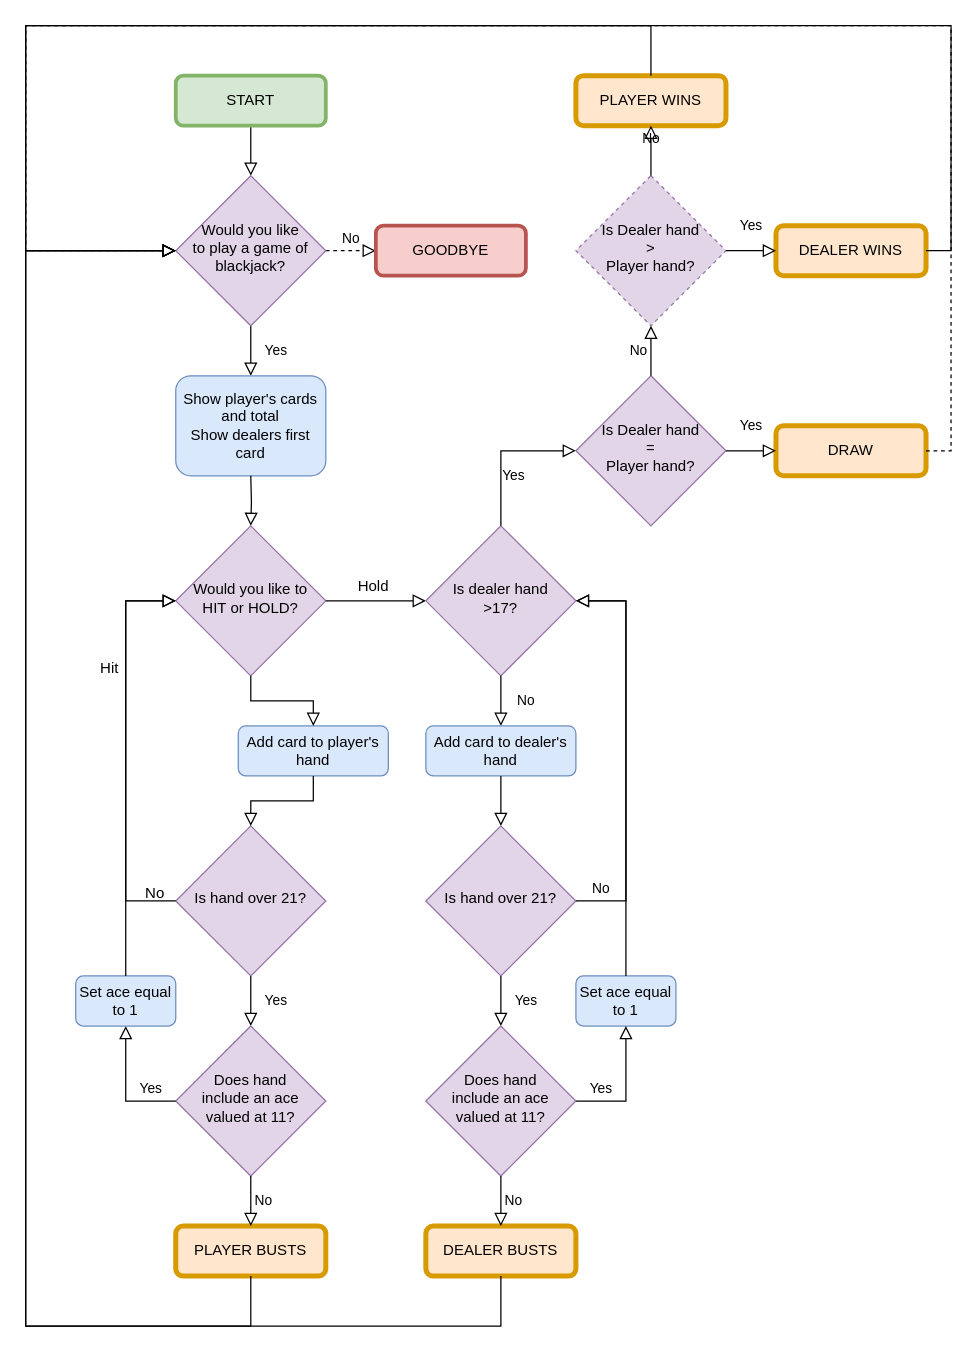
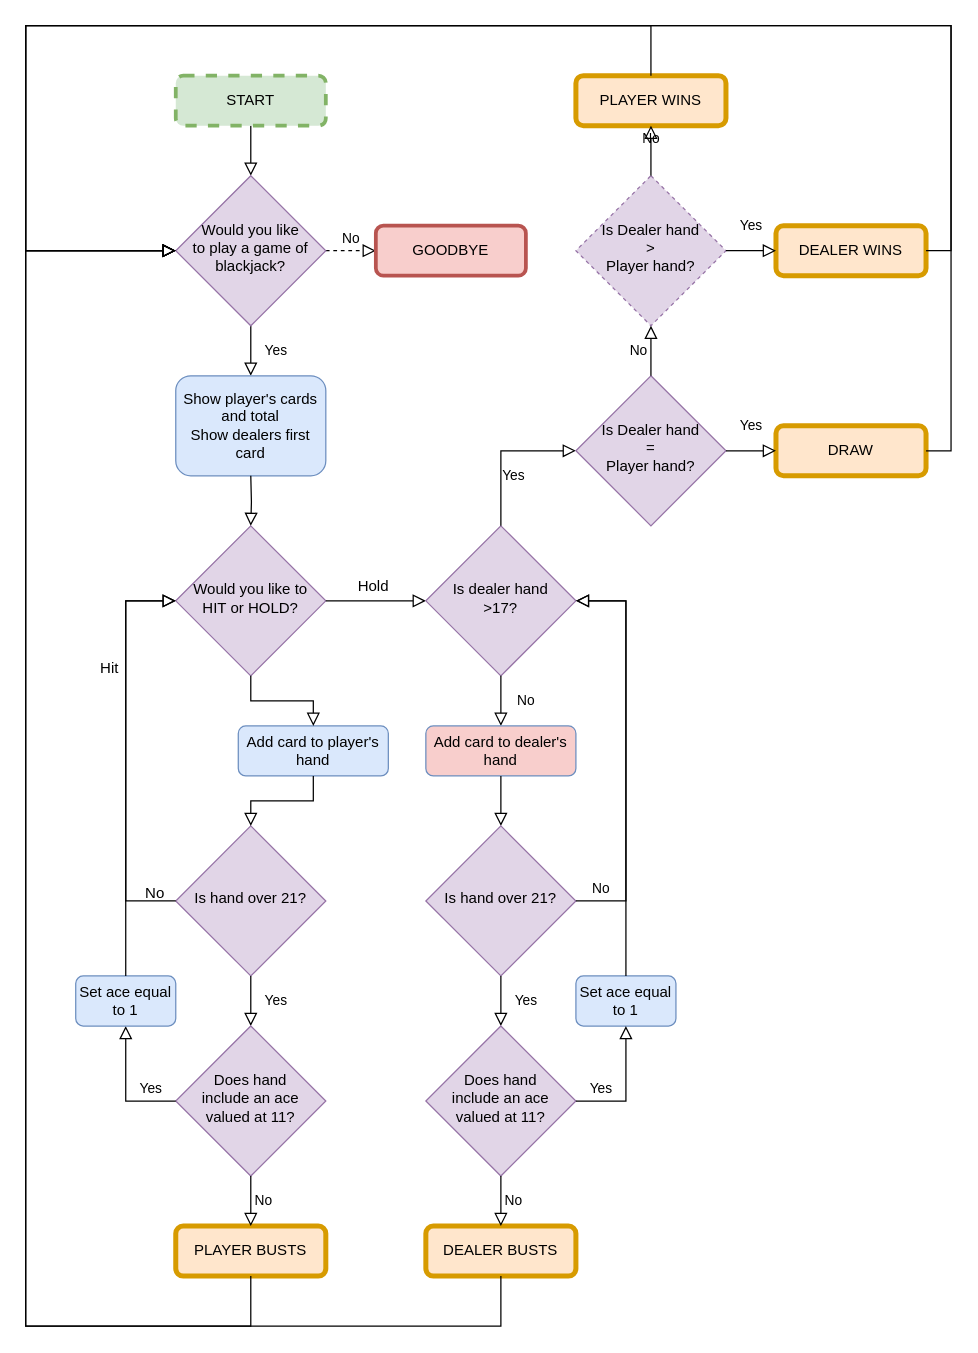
node "START": style solid -> dashed
edge "DRAW" -> "Would you like to play a game of blackjack?": style dashed -> solid
node "Add card to dealer's hand": fillcolor #dae8fc -> #f8cecc
